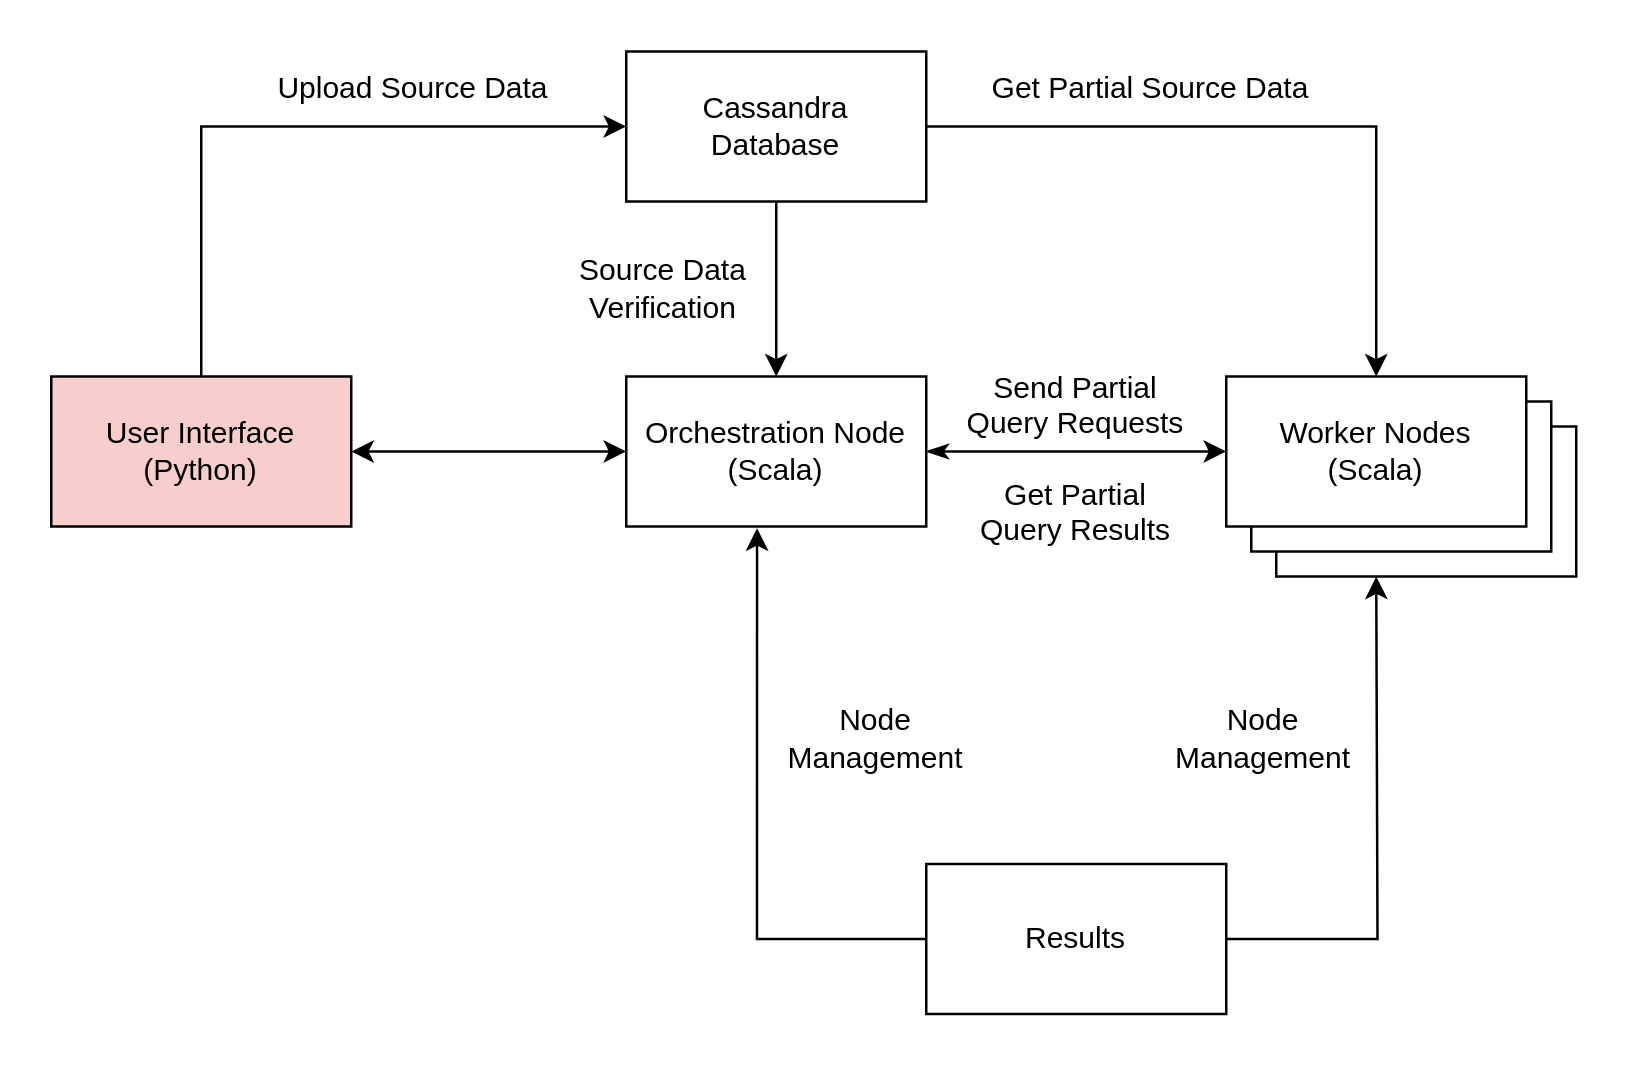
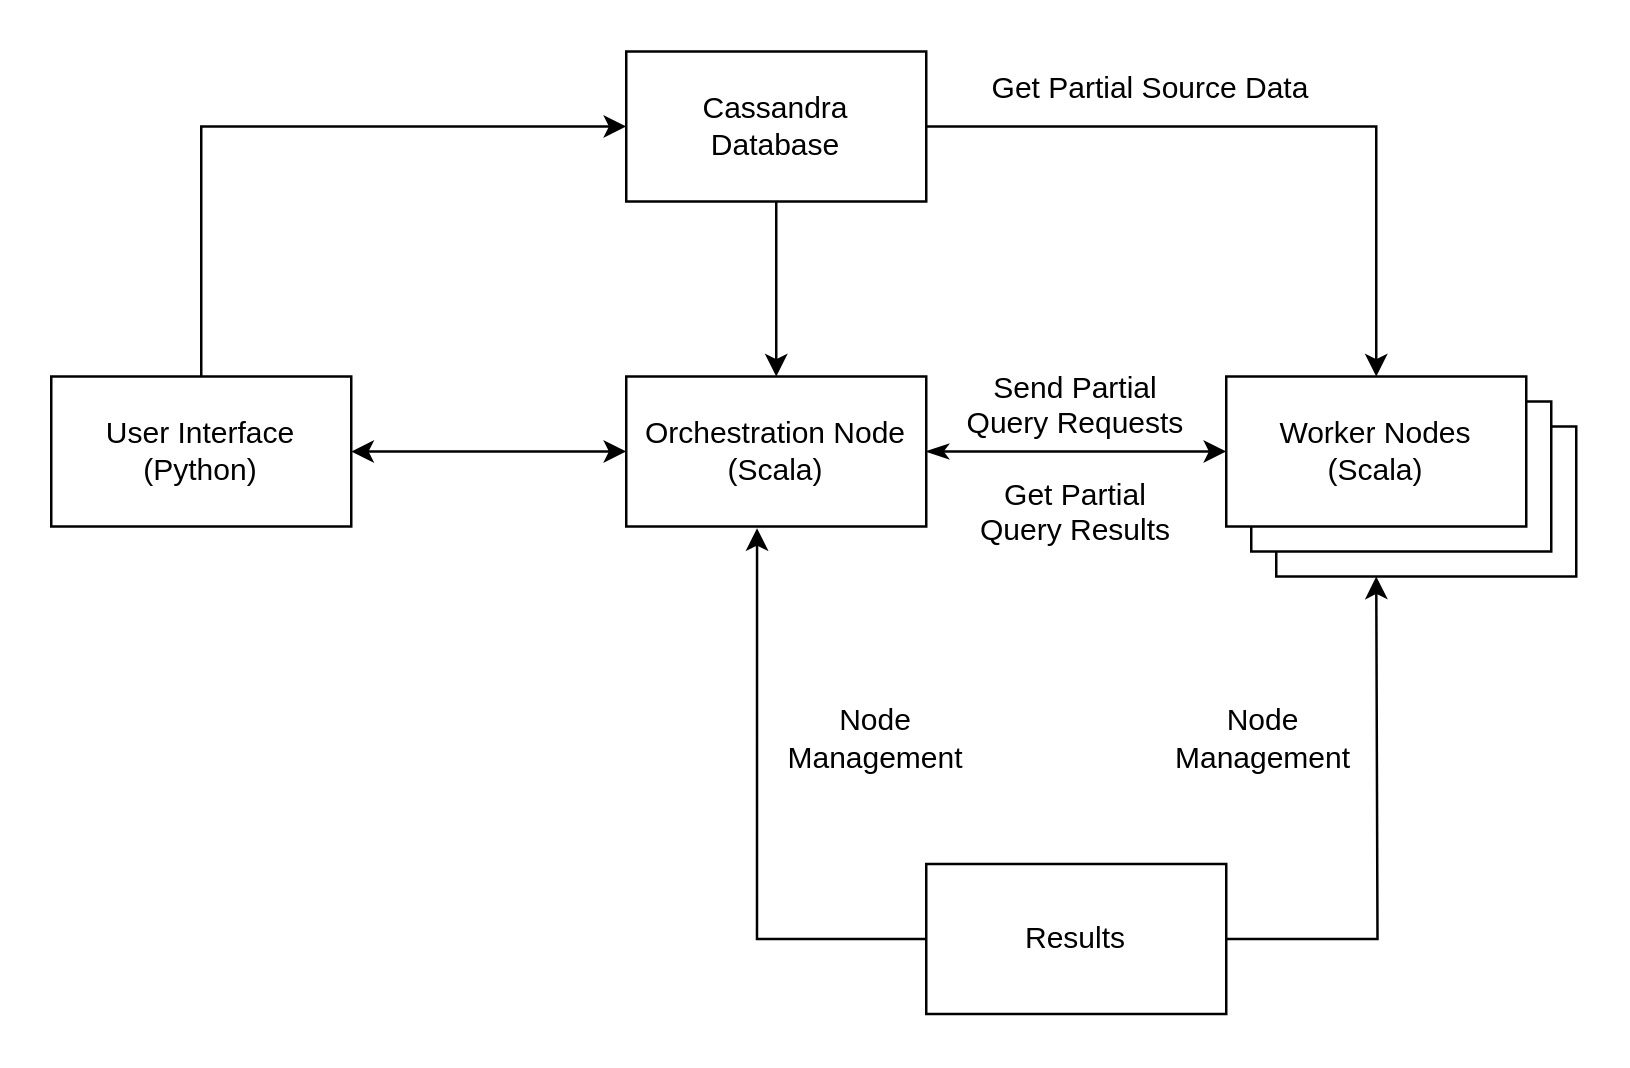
node "Upload Source Data": removed
node "Source Data Verification": removed
node "User Interface (Python)": fillcolor #f8cecc -> #ffffff
